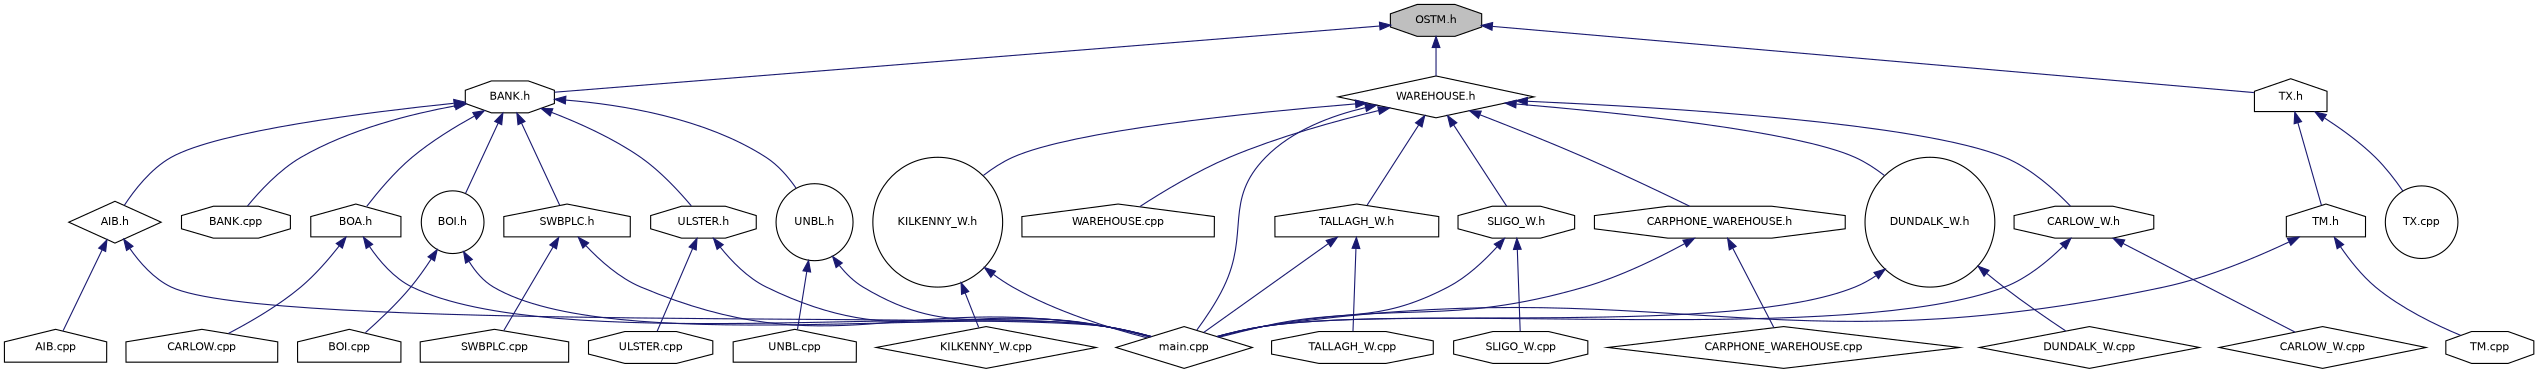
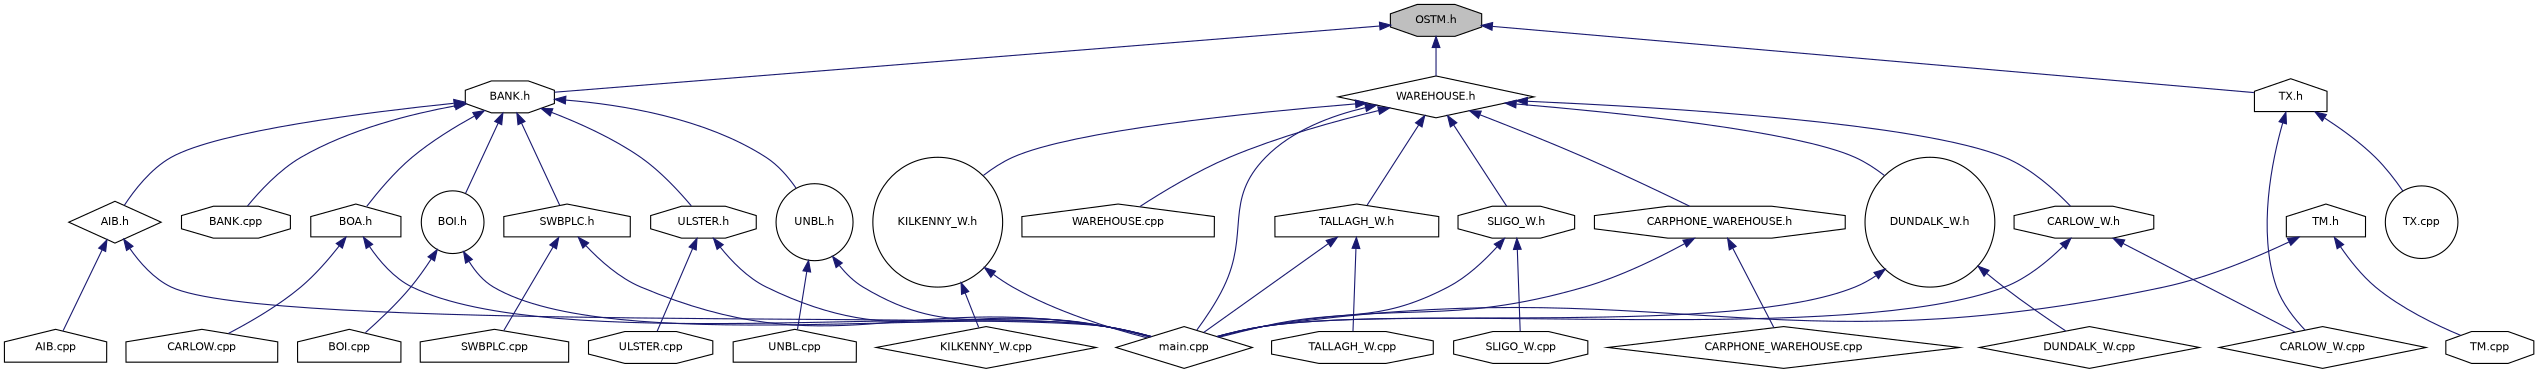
edge "TM.h" -> "TX.h": now "CARLOW_W.cpp" -> "TX.h"
